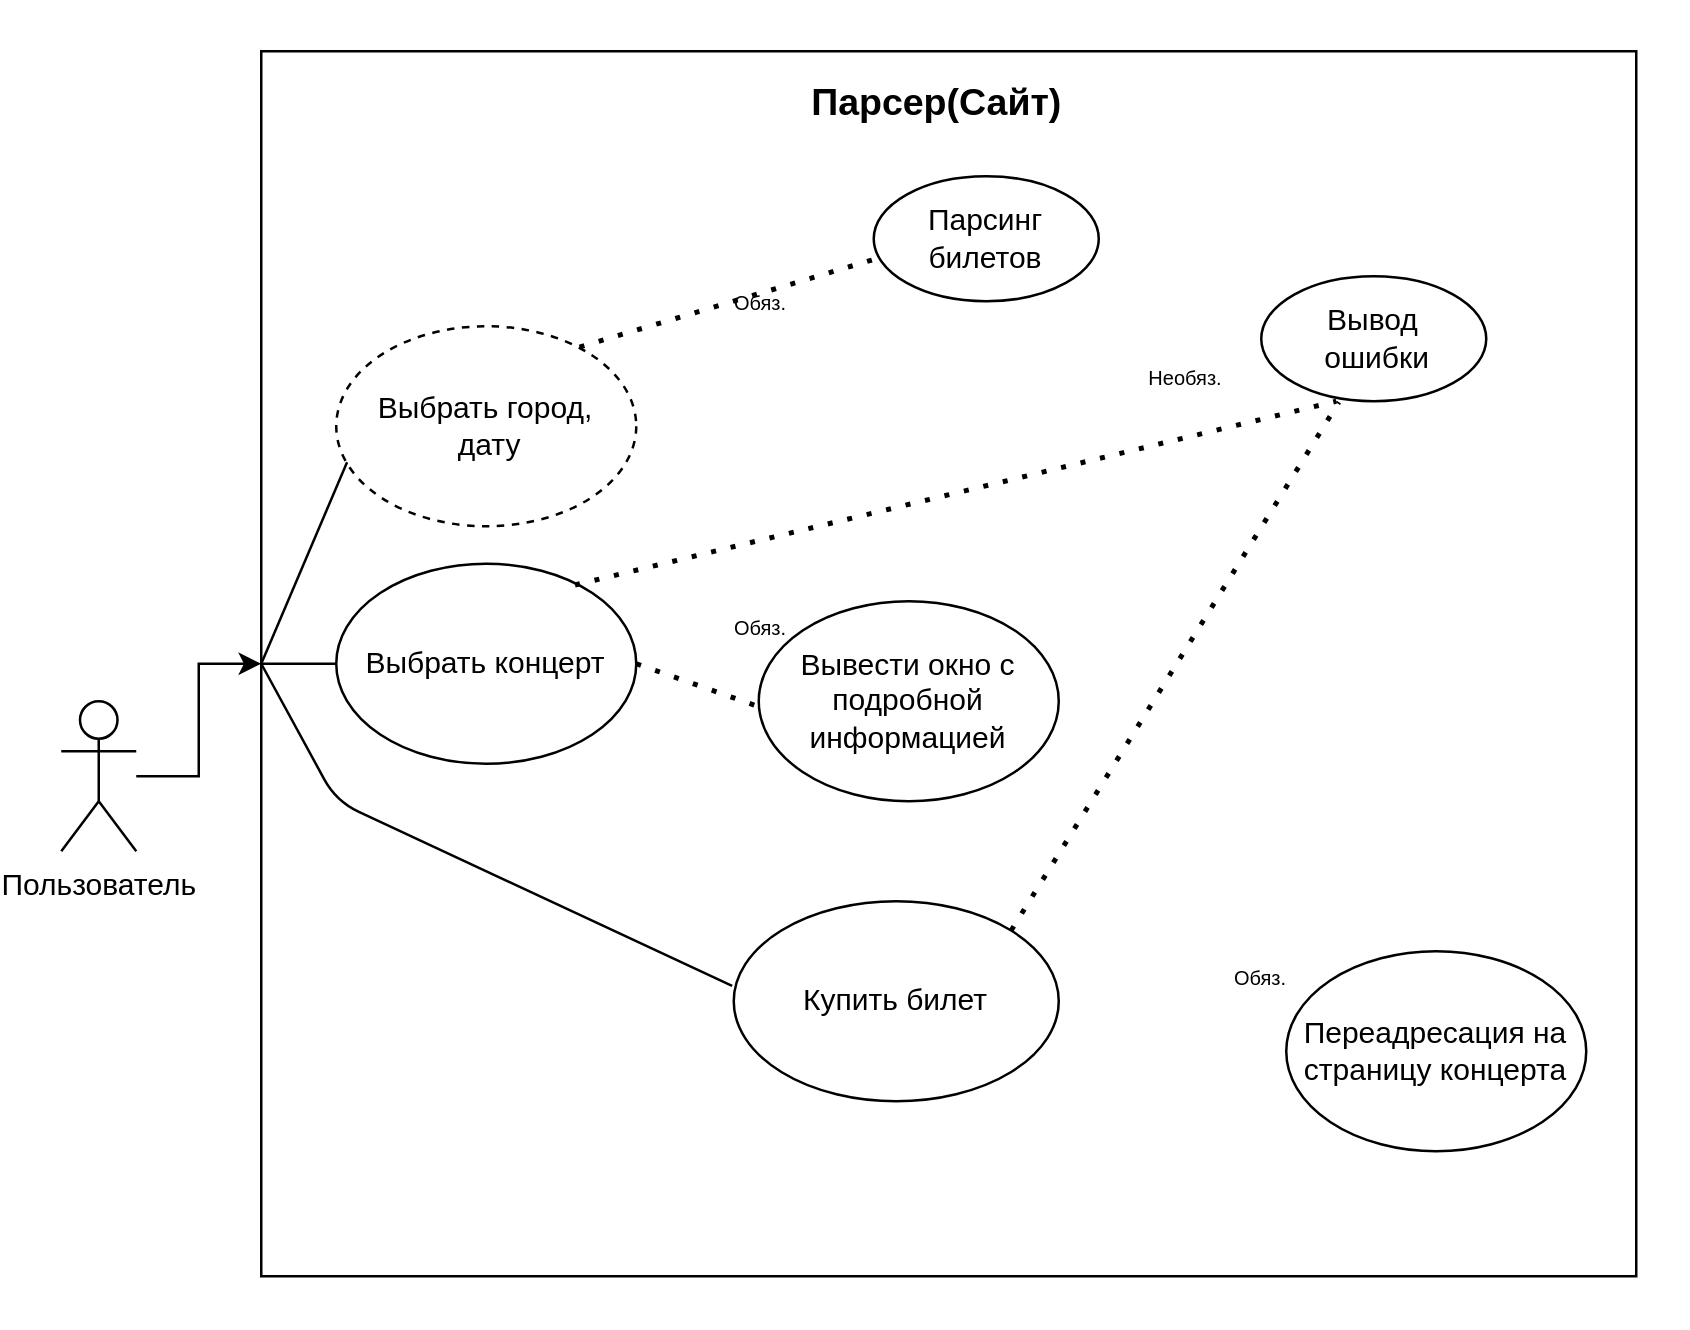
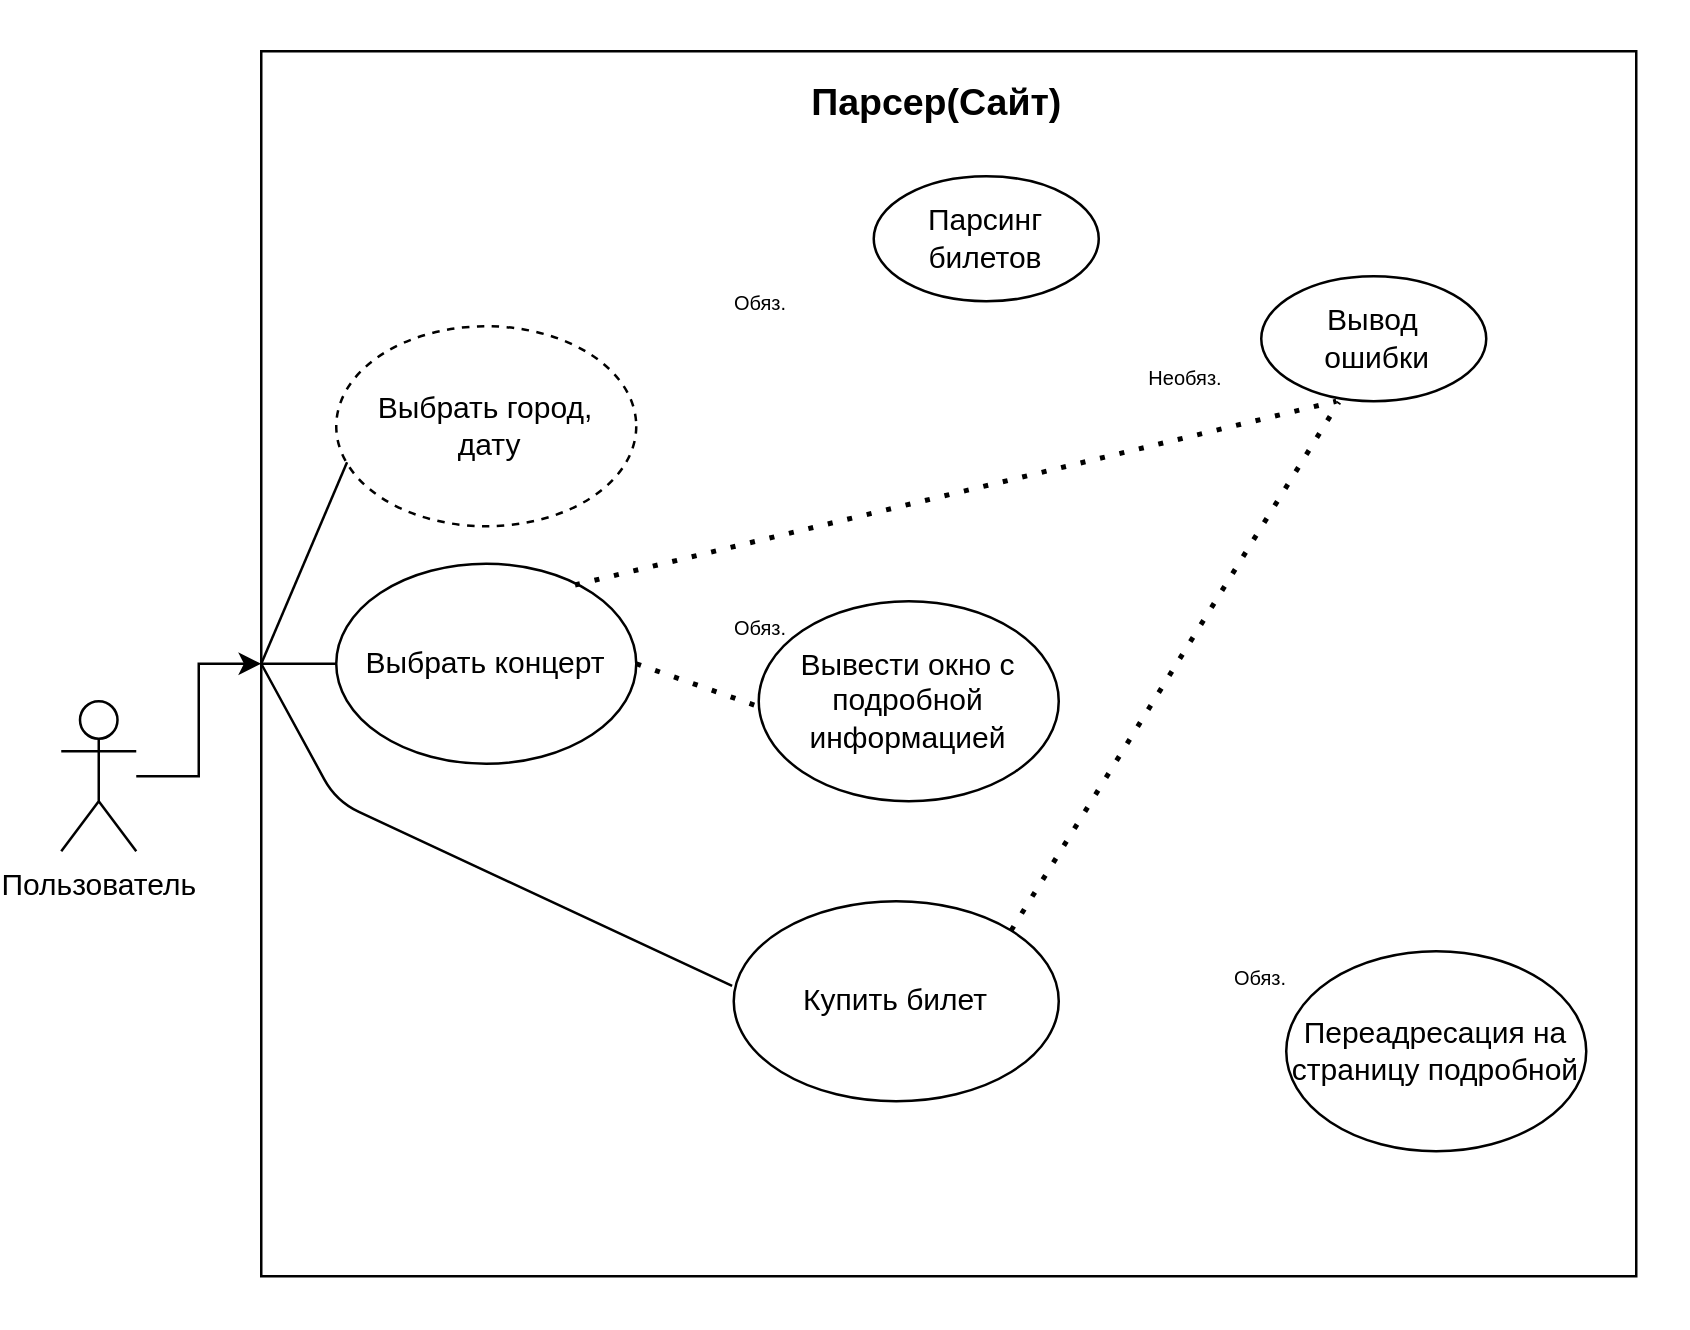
edge "Парсинг билетов" -- "Выбрать город, дату": removed
node "Переадресация на страницу концерта": label "Переадресация на страницу концерта" -> "Переадресация на страницу подробной"
